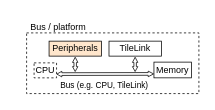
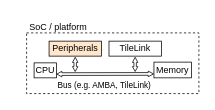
node "Bus / platform": label "Bus / platform" -> "SoC / platform"
node "CPU": style dashed -> solid
node "Bus (e.g. CPU, TileLink)": label "Bus (e.g. CPU, TileLink)" -> "Bus (e.g. AMBA, TileLink)"
